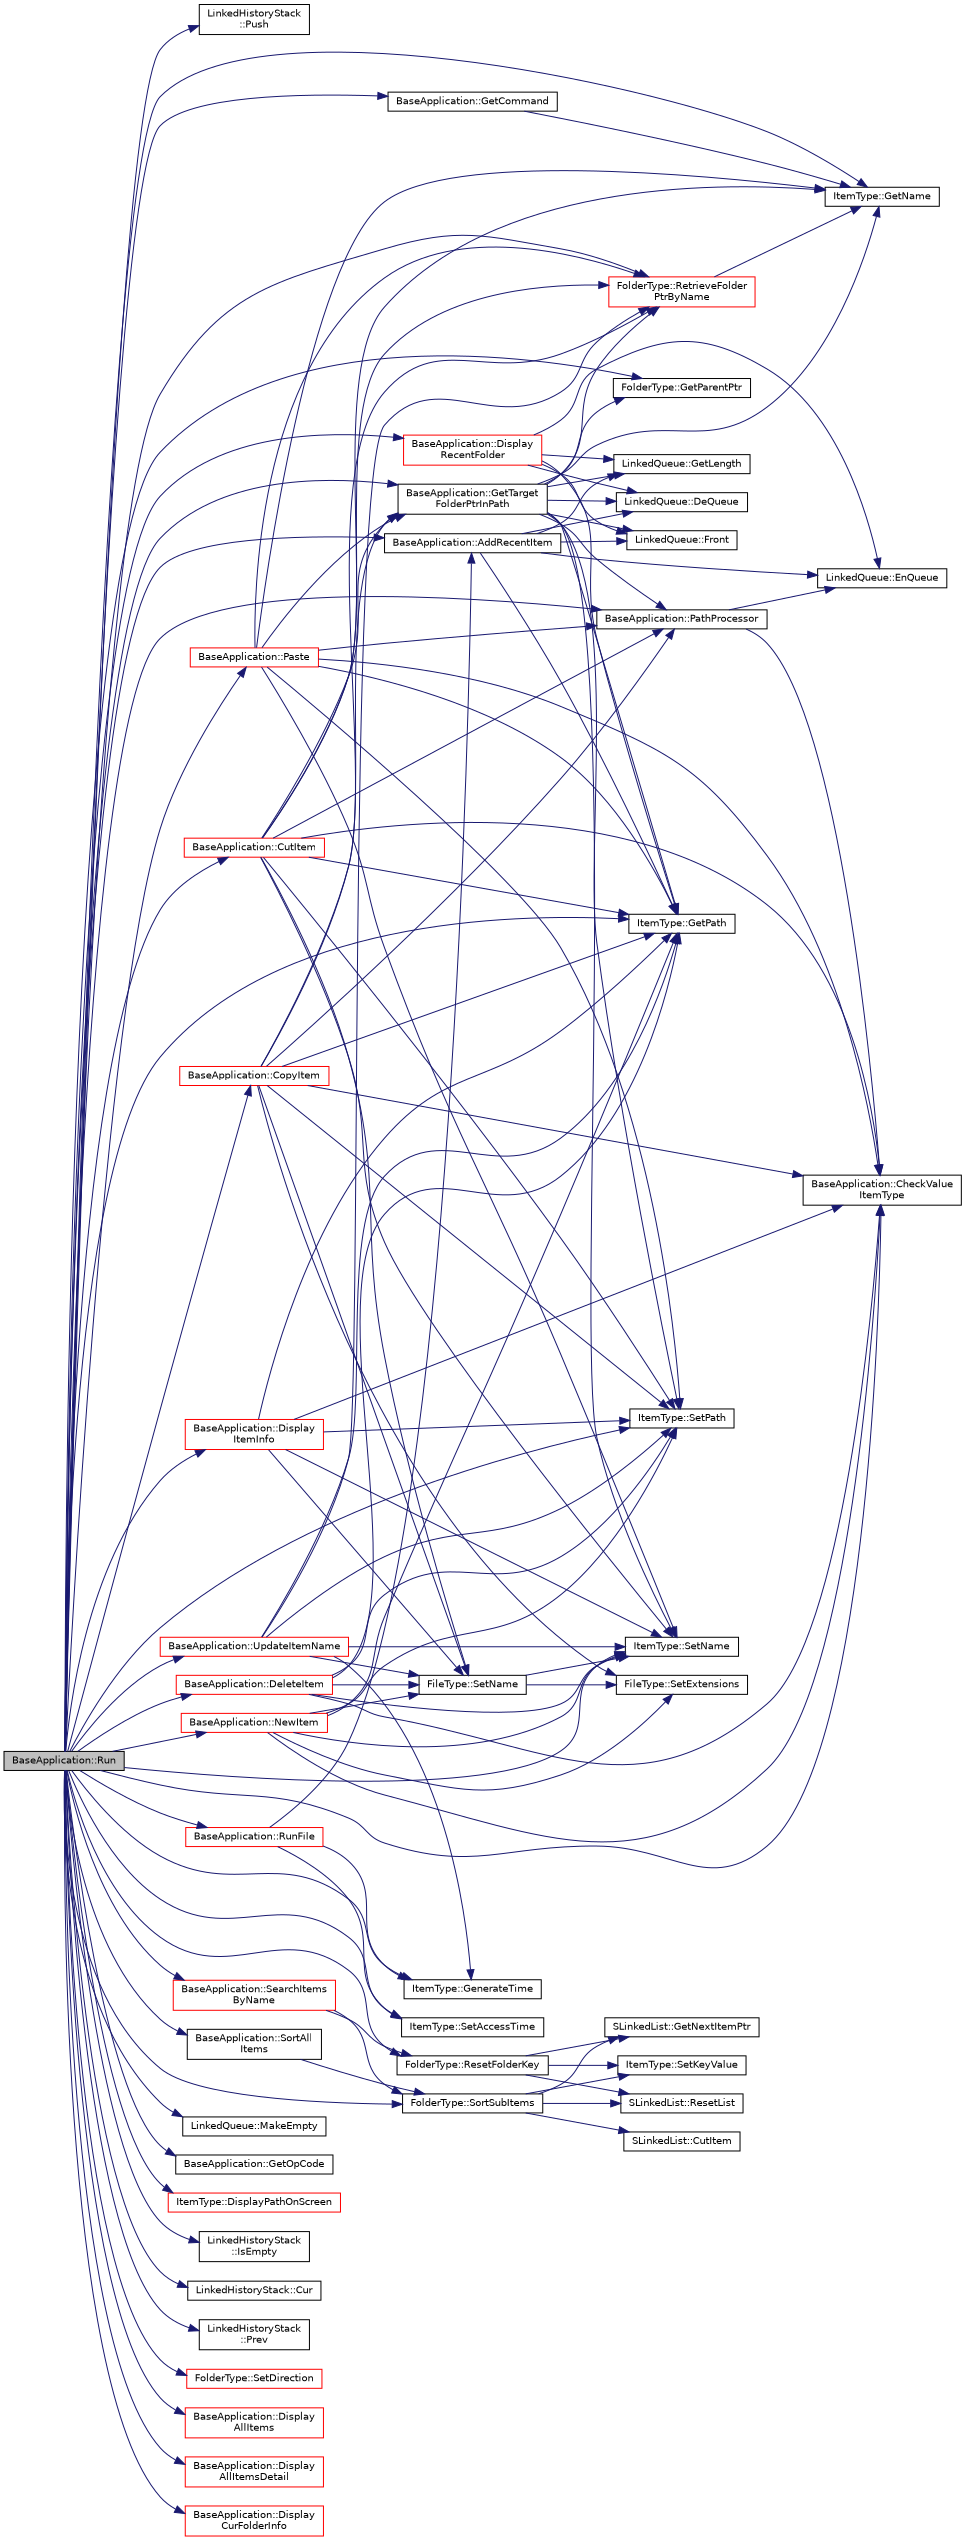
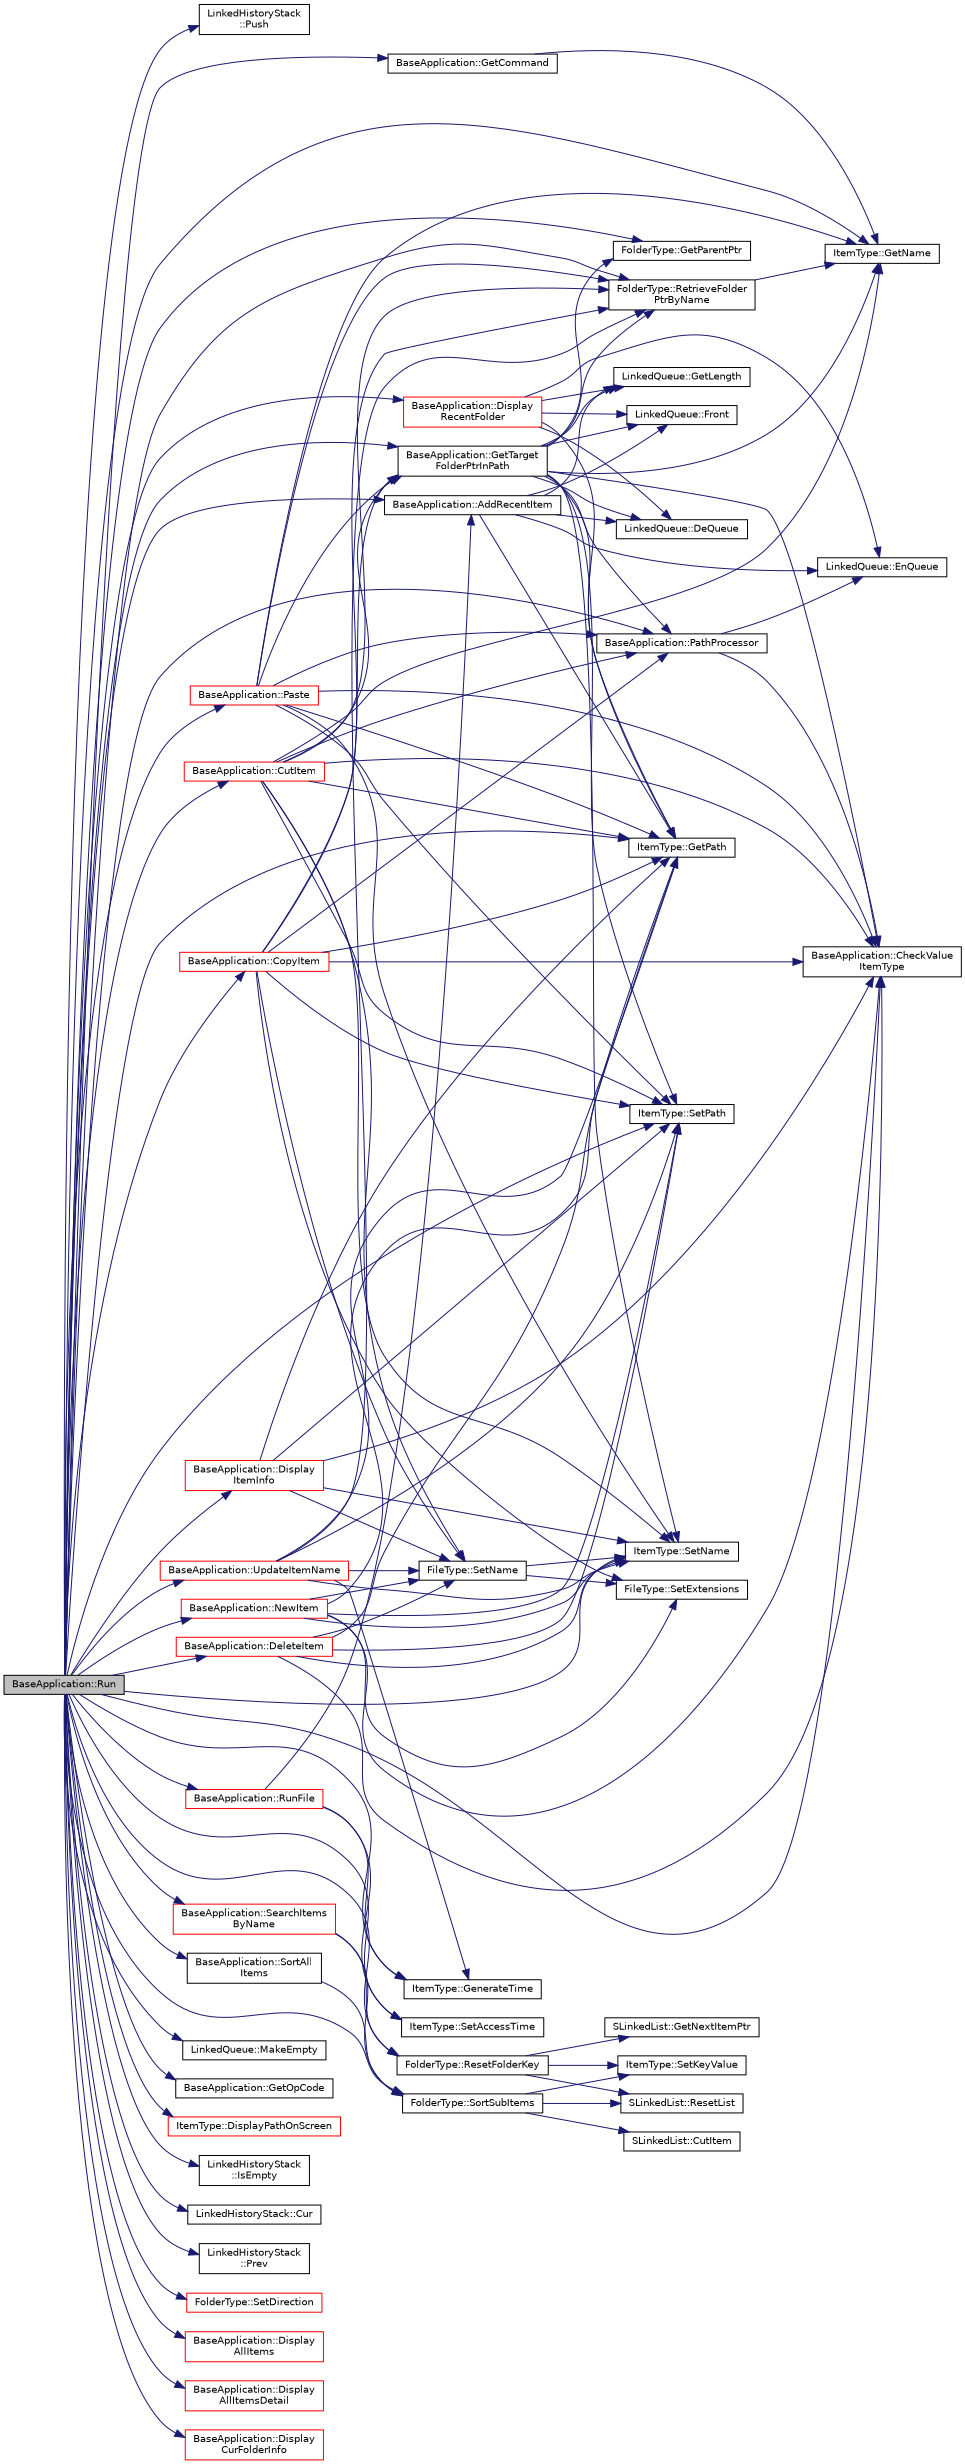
node "FolderType::RetrieveFolder PtrByName": color red -> black
edge "BaseApplication::GetTarget FolderPtrInPath" -> "BaseApplication::CheckValue ItemType": added
edge "FolderType::SortSubItems" -> "SLinkedList::GetNextItemPtr": removed
